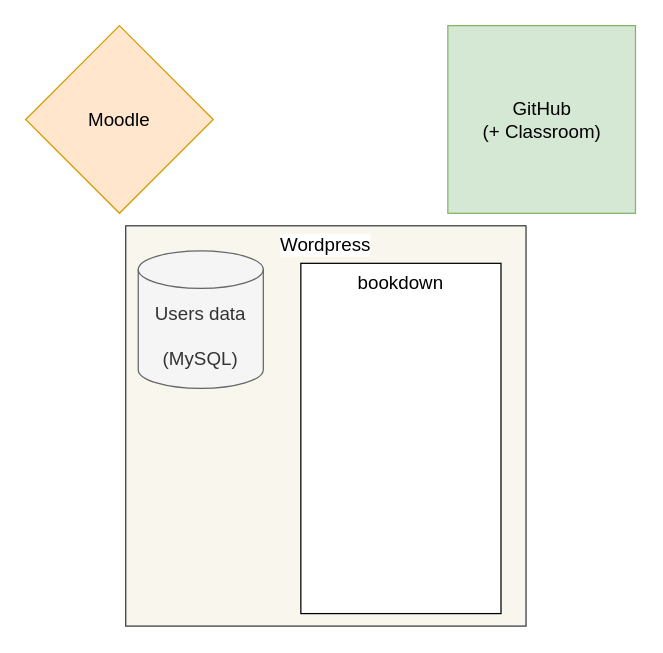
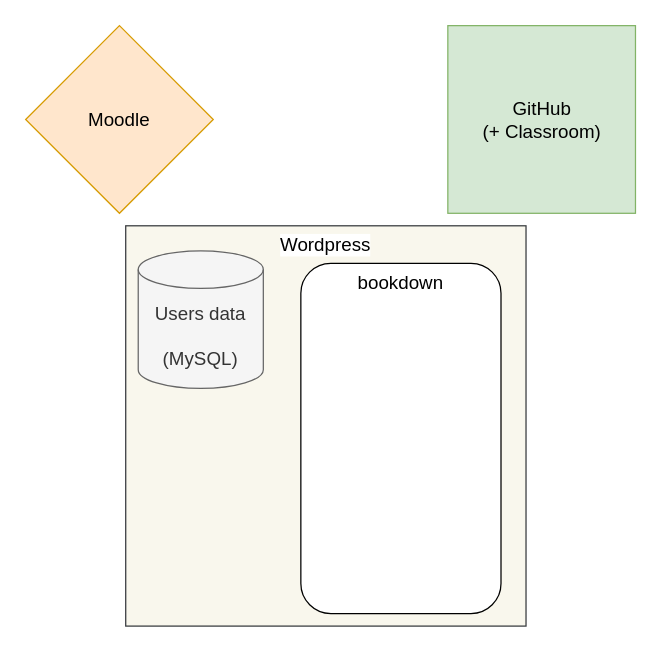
node "bookdown": shape rectangle -> rounded rectangle
